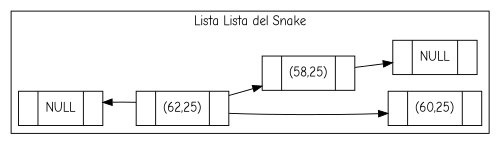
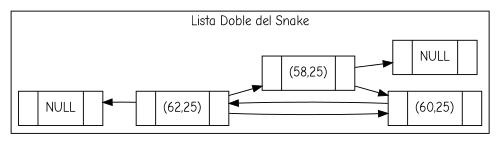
cluster "Lista Lista del Snake": label "Lista Lista del Snake" -> "Lista Doble del Snake"
edge "(58,25)" -> "(60,25)": added
edge "(60,25)" -> "(62,25)": added
